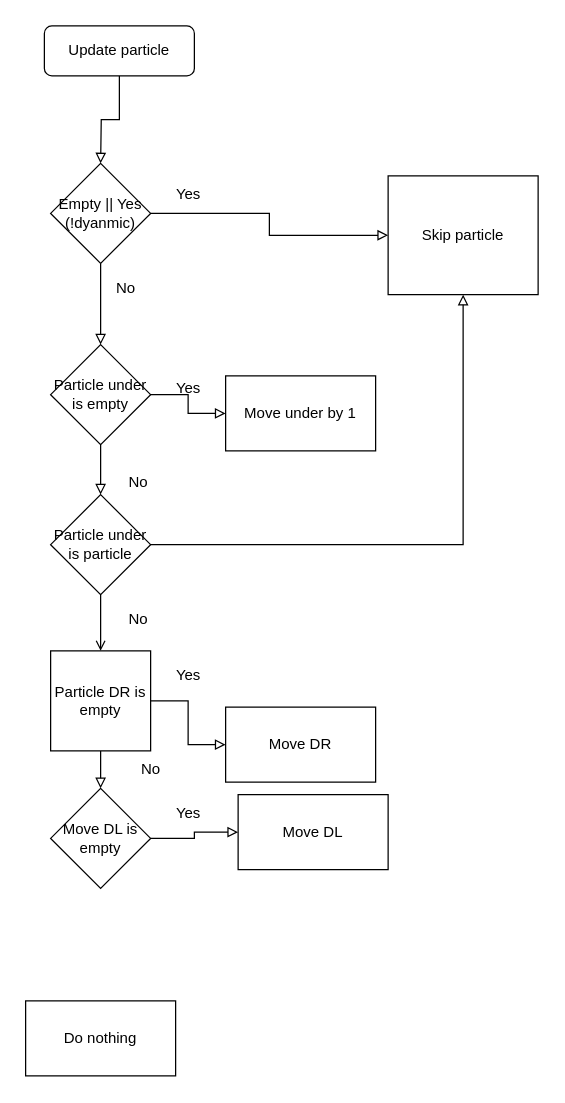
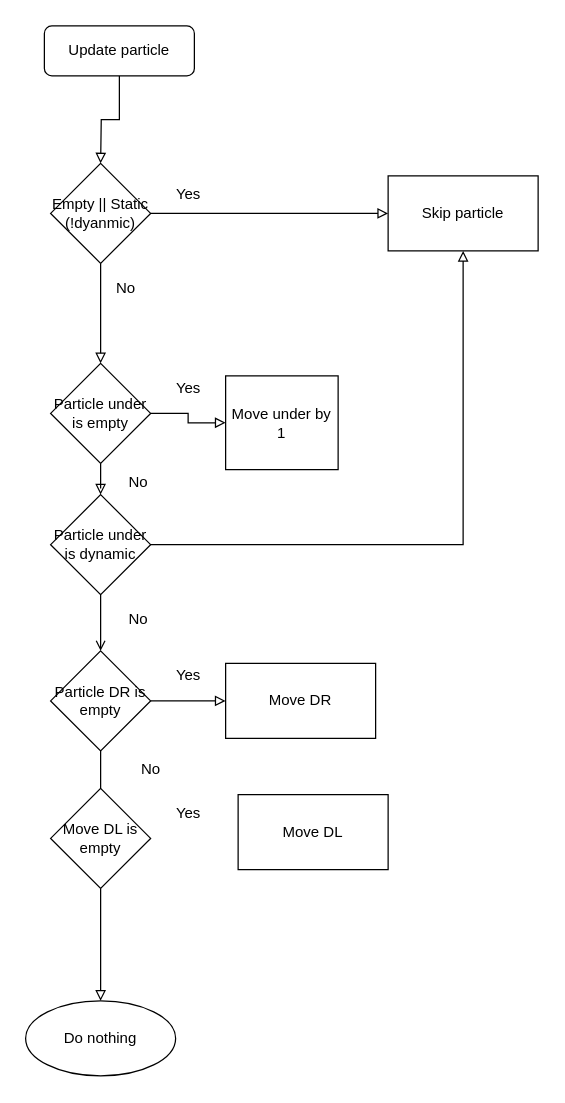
node "Empty || Yes (!dyanmic)": label "Empty || Yes (!dyanmic)" -> "Empty || Static (!dyanmic)"
node "Skip particle": size 150x119 -> 150x75
node "Particle under is empty": moved (101, 394) -> (101, 413)
node "Move under by 1": size 150x75 -> 113x94
node "Particle under is particle": label "Particle under is particle" -> "Particle under is dynamic"
node "Particle DR is empty": shape rectangle -> diamond
node "Move DR": moved (301, 744) -> (301, 701)
edge "Particle DR is empty" -> "Move DL is empty": arrowhead block -> none
edge "Move DL is empty" -> "Move DL": removed
edge "Move DL is empty" -> "Do nothing": added
node "Do nothing": shape rectangle -> ellipse
